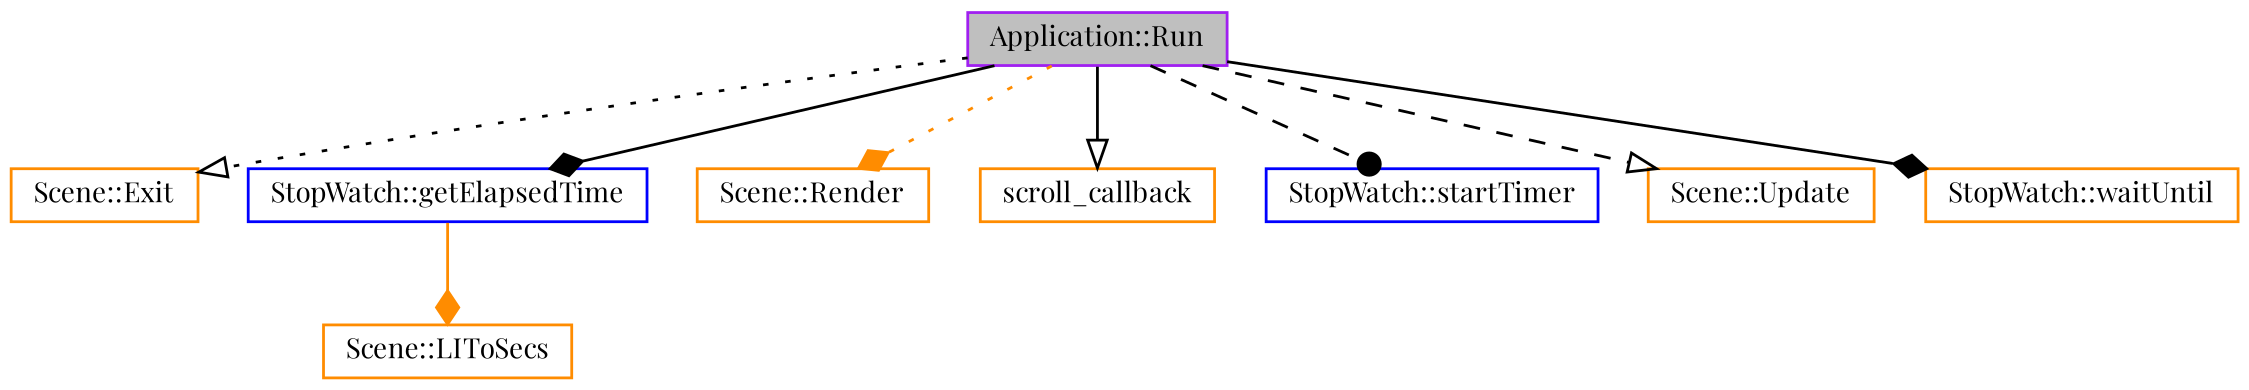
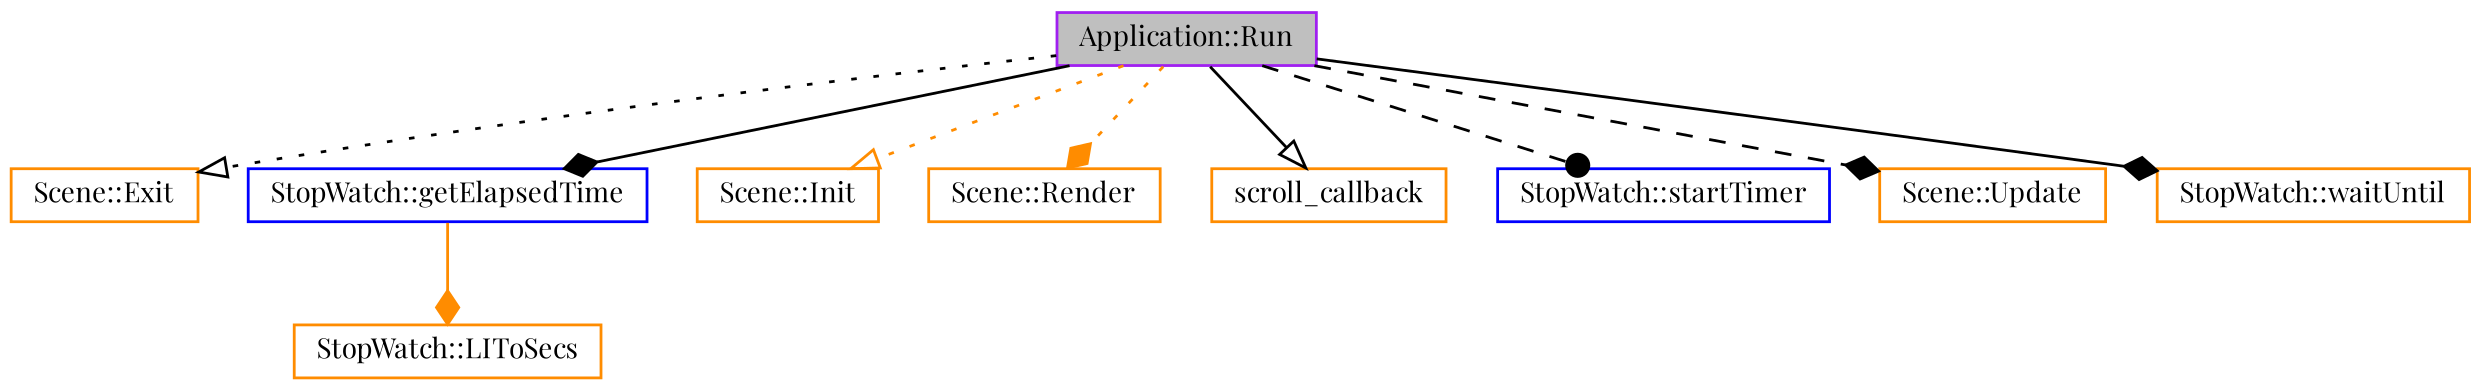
edge "Application::Run" -> "Scene::Update": arrowhead onormal -> diamond
node "Scene::Init": added
node "Scene::LIToSecs": label "Scene::LIToSecs" -> "StopWatch::LIToSecs"
